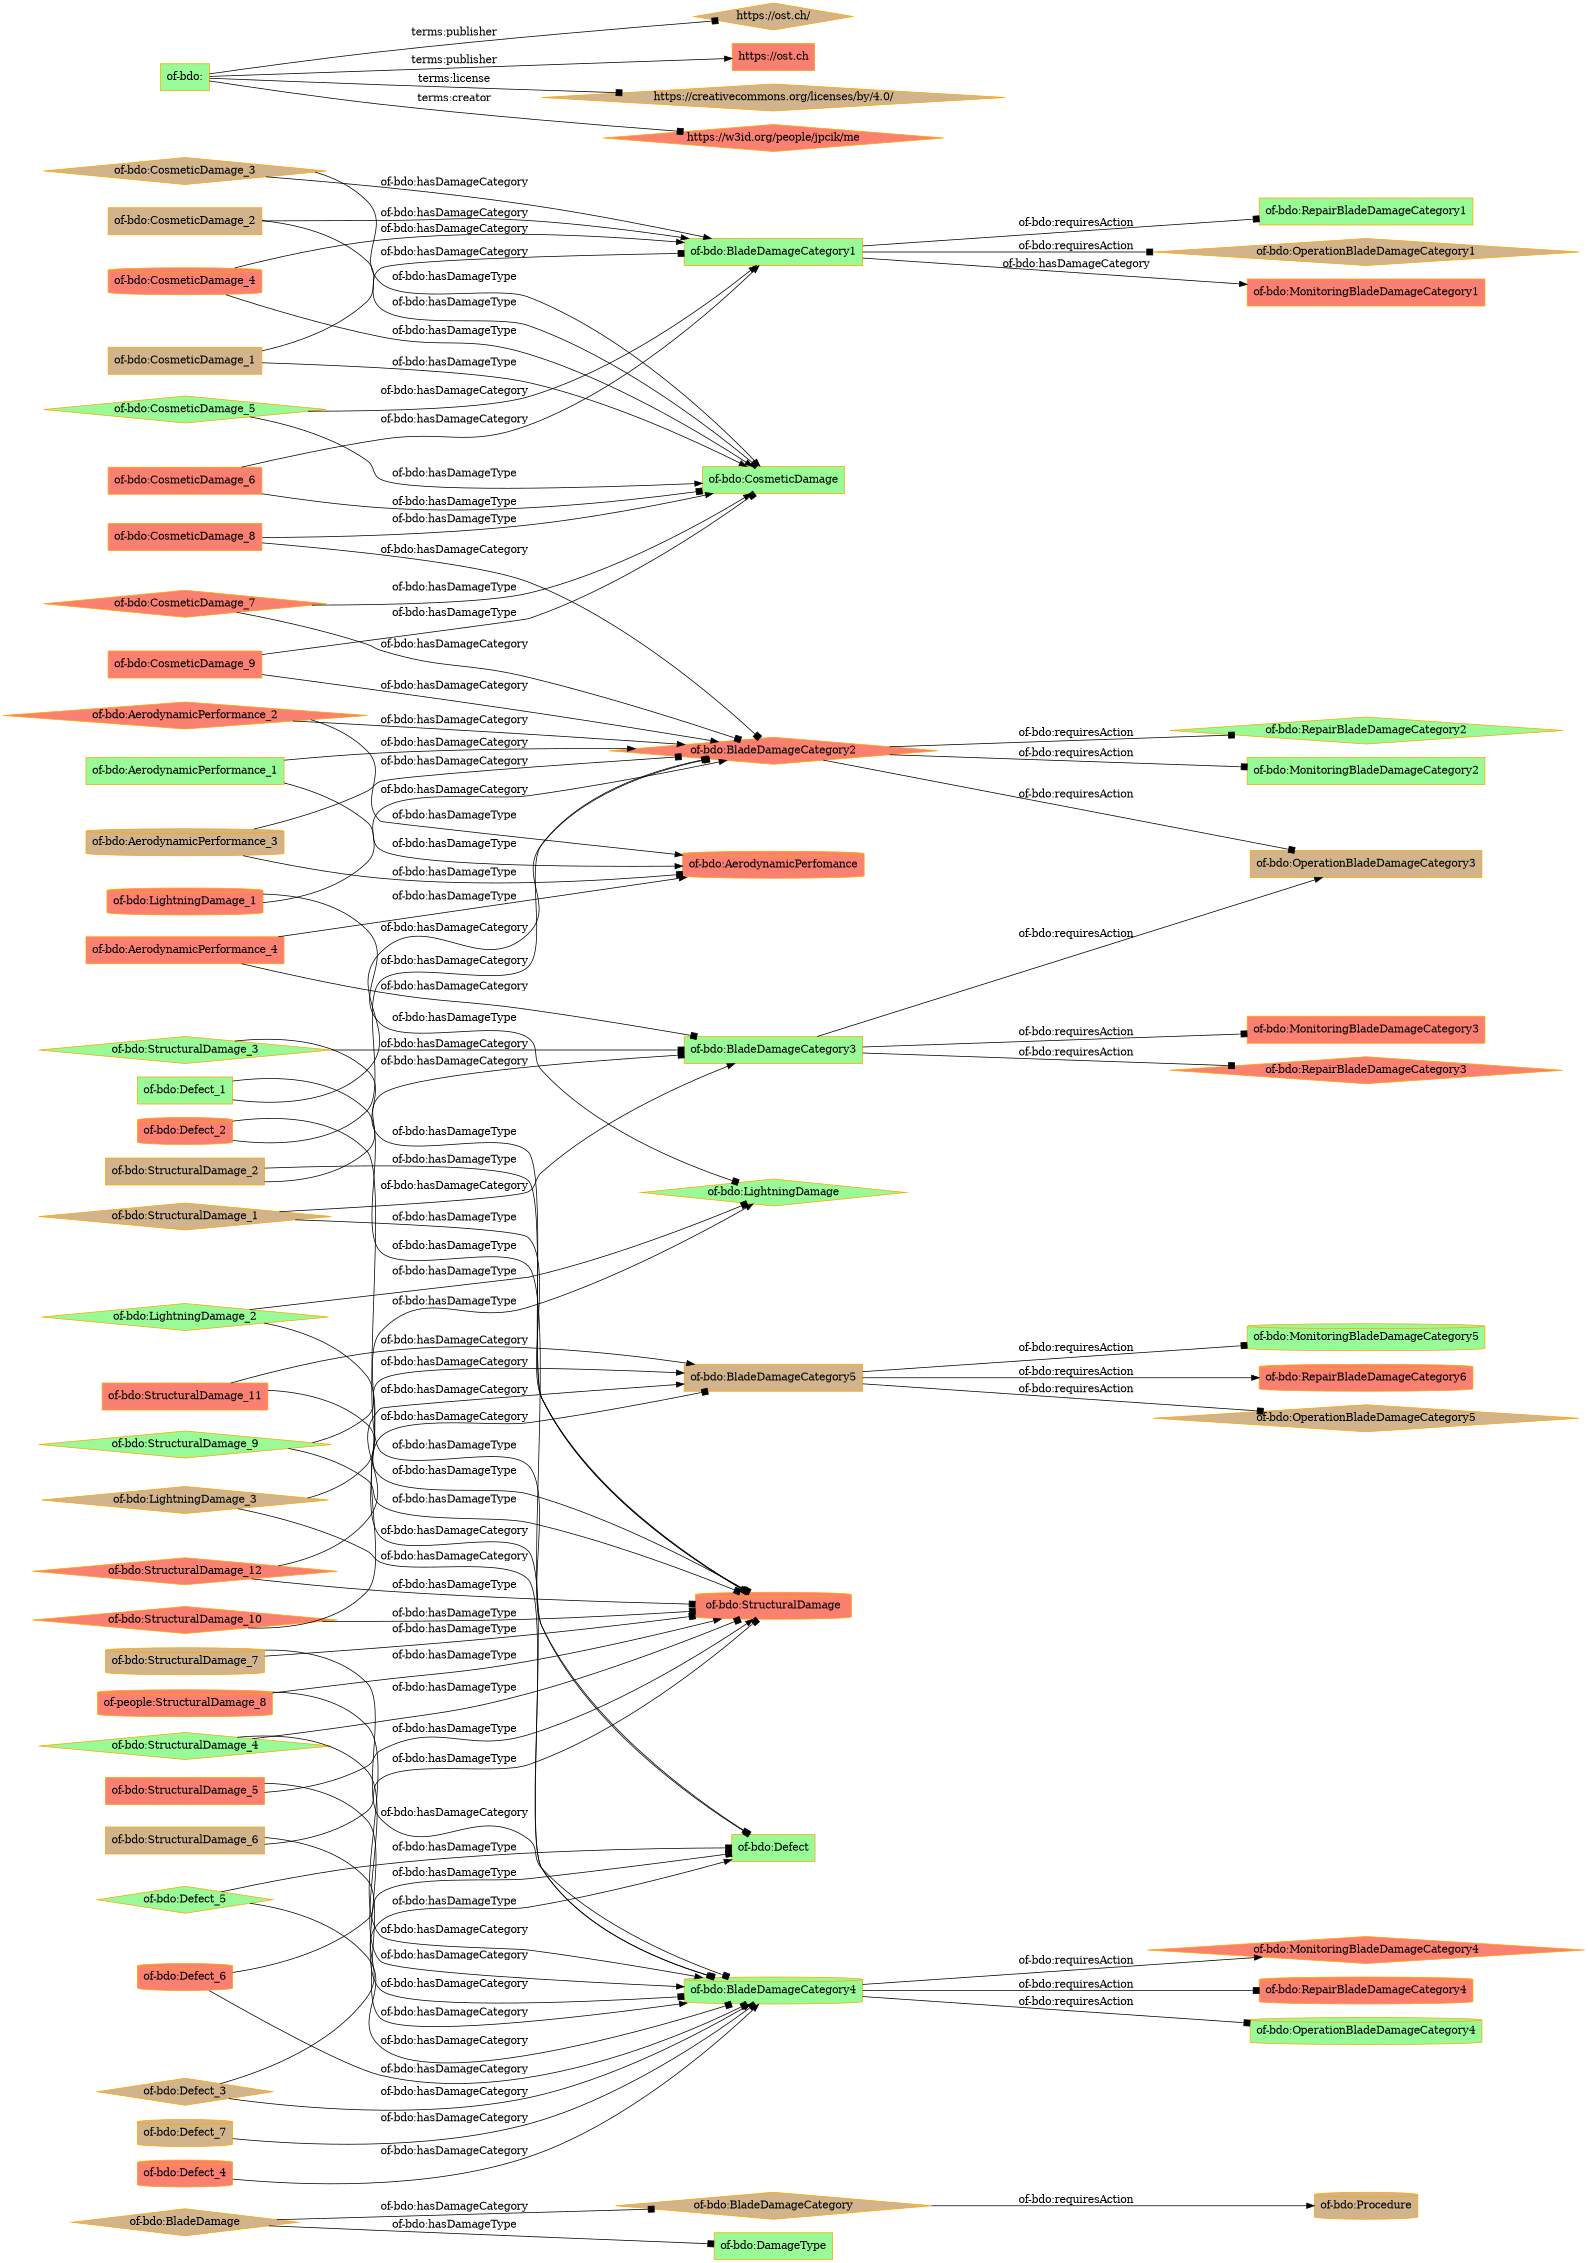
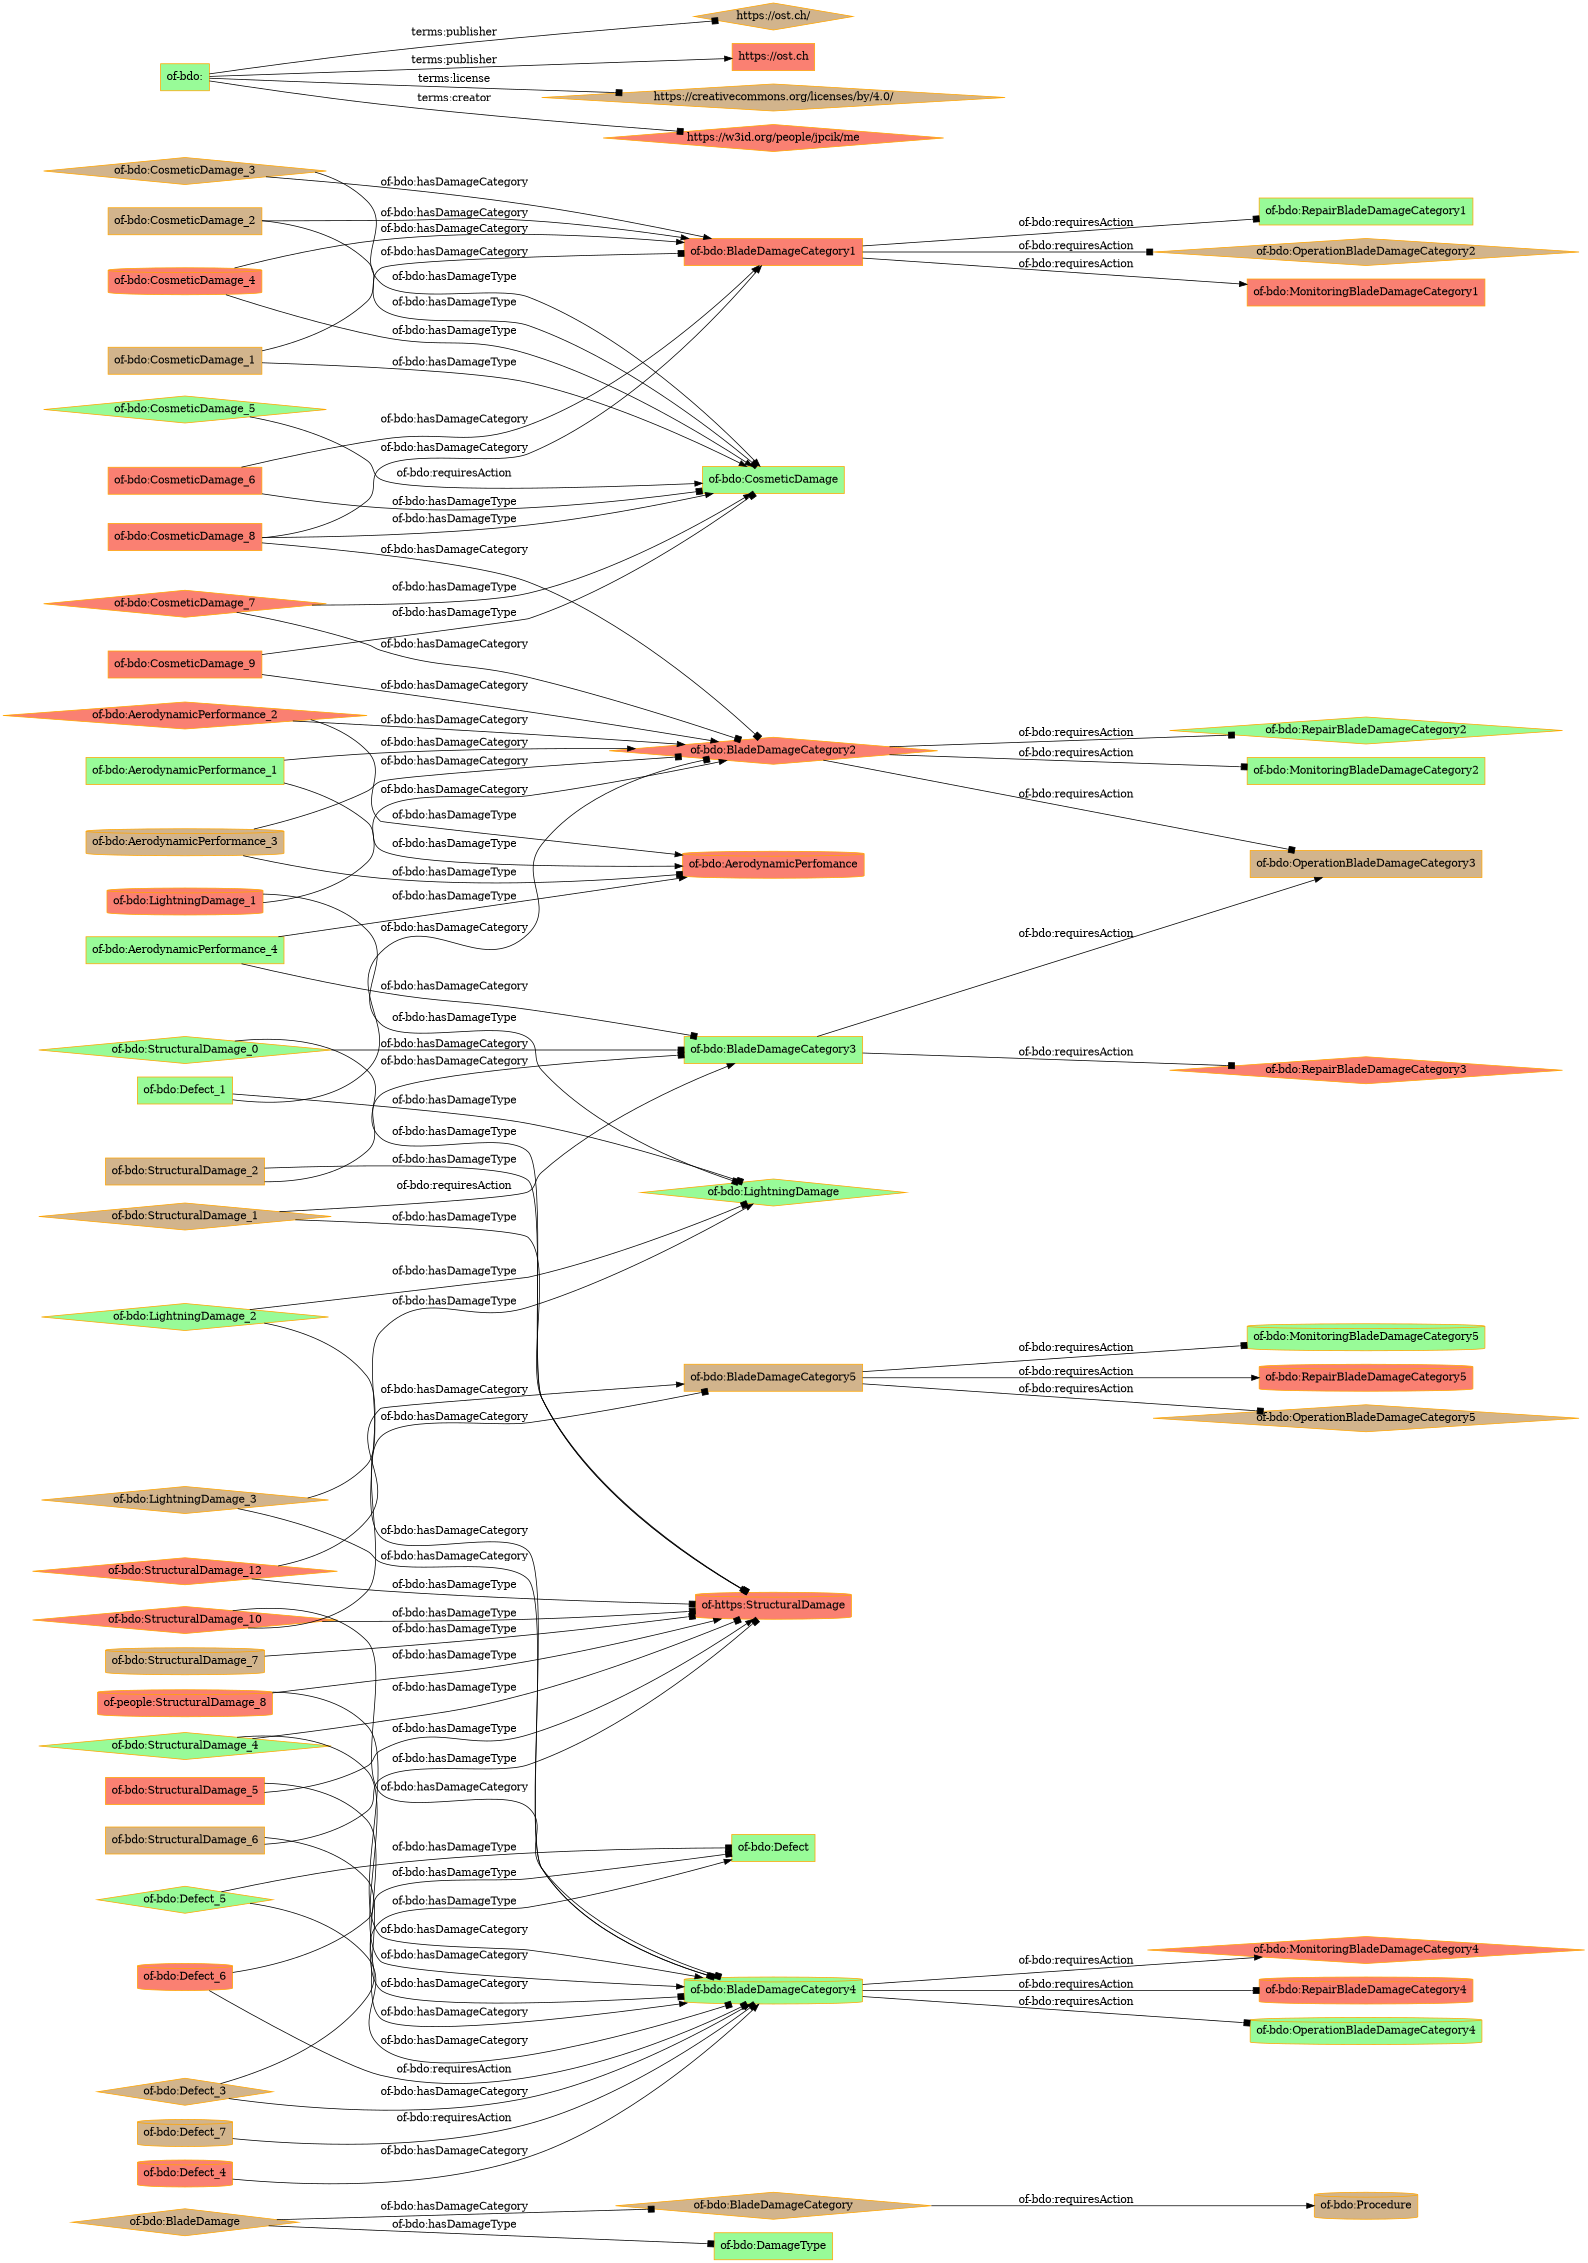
node "of-bdo:BladeDamageCategory1": fillcolor palegreen -> salmon
node "of-bdo:OperationBladeDamageCategory1": label "of-bdo:OperationBladeDamageCategory1" -> "of-bdo:OperationBladeDamageCategory2"
edge "of-bdo:BladeDamageCategory1" -> "of-bdo:MonitoringBladeDamageCategory1": label "of-bdo:hasDamageCategory" -> "of-bdo:requiresAction"
edge "of-bdo:CosmeticDamage_5" -> "of-bdo:BladeDamageCategory1": now "of-bdo:CosmeticDamage_8" -> "of-bdo:BladeDamageCategory1"
edge "of-bdo:CosmeticDamage_5" -> "of-bdo:CosmeticDamage": label "of-bdo:hasDamageType" -> "of-bdo:requiresAction"
node "of-bdo:AerodynamicPerformance_4": fillcolor salmon -> palegreen
node "of-bdo:MonitoringBladeDamageCategory3": removed
node "of-bdo:StructuralDamage_3": label "of-bdo:StructuralDamage_3" -> "of-bdo:StructuralDamage_0"
node "of-bdo:Defect_2": removed
edge "of-bdo:StructuralDamage_1" -> "of-bdo:BladeDamageCategory3": label "of-bdo:hasDamageCategory" -> "of-bdo:requiresAction"
node "of-bdo:RepairBladeDamageCategory6": label "of-bdo:RepairBladeDamageCategory6" -> "of-bdo:RepairBladeDamageCategory5"
node "of-bdo:StructuralDamage_11": removed
edge "of-bdo:Defect_1" -> "of-bdo:Defect": now "of-bdo:Defect_1" -> "of-bdo:LightningDamage"
node "of-bdo:StructuralDamage_9": removed
node "of-bdo:StructuralDamage": label "of-bdo:StructuralDamage" -> "of-https:StructuralDamage"
edge "of-bdo:StructuralDamage_7" -> "of-bdo:BladeDamageCategory4": now "of-bdo:StructuralDamage_10" -> "of-bdo:BladeDamageCategory4"
edge "of-bdo:Defect_6" -> "of-bdo:BladeDamageCategory4": label "of-bdo:hasDamageCategory" -> "of-bdo:requiresAction"
edge "of-bdo:Defect_7" -> "of-bdo:BladeDamageCategory4": label "of-bdo:hasDamageCategory" -> "of-bdo:requiresAction"
